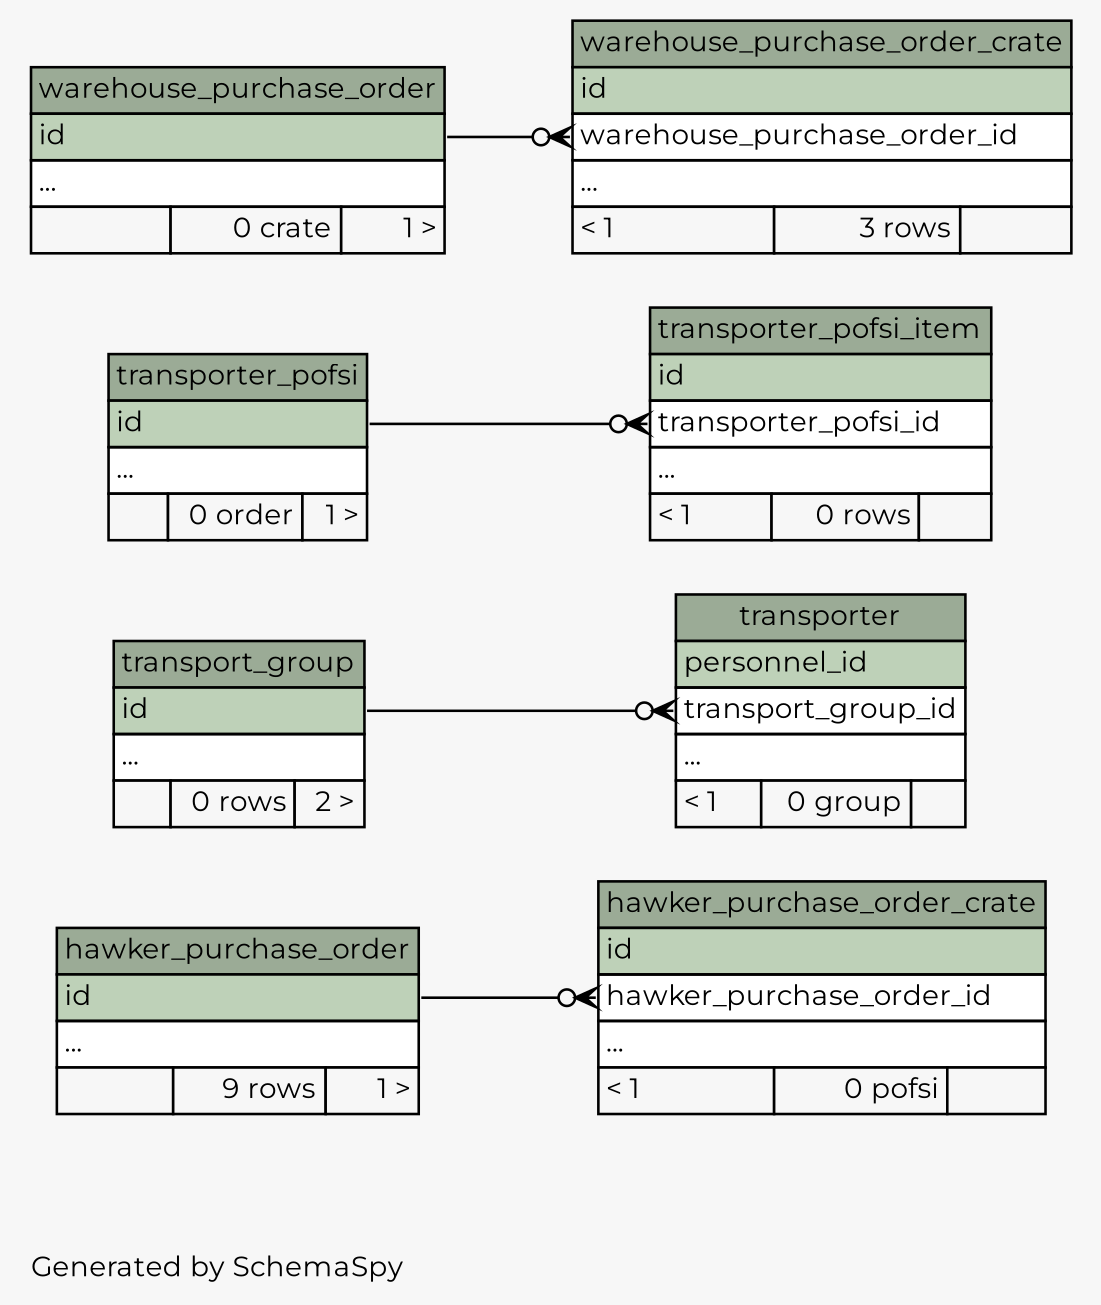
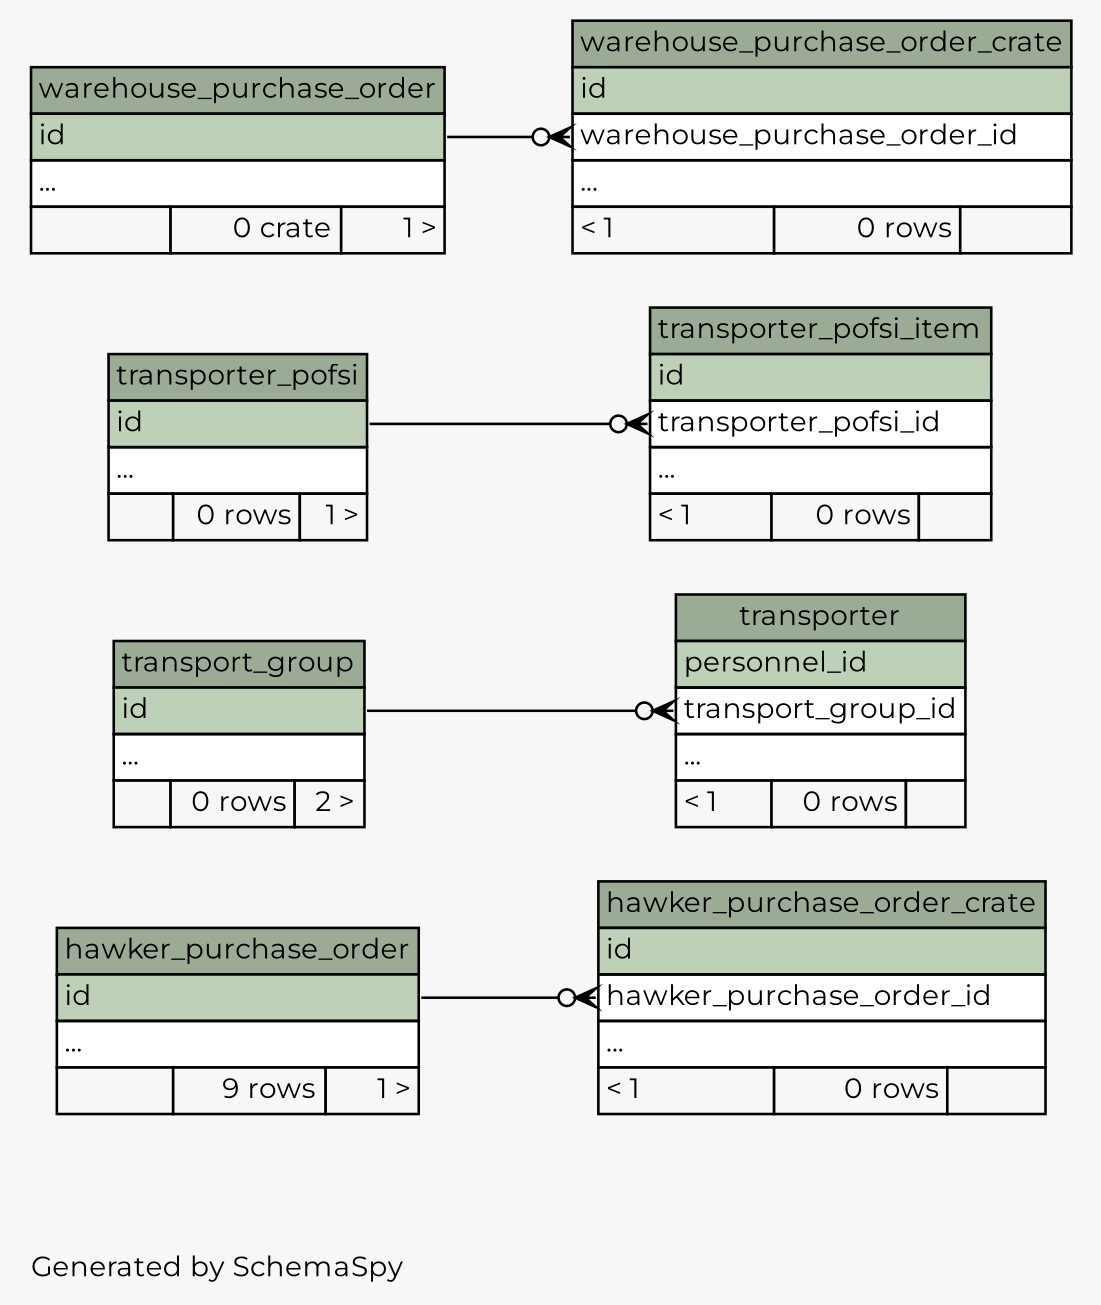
node "warehouse_purchase_order_crate": text "3 rows" -> "0 rows"
node "transporter_pofsi": text "0 order" -> "0 rows"
node "transporter": text "0 group" -> "0 rows"
node "hawker_purchase_order_crate": text "0 pofsi" -> "0 rows"
